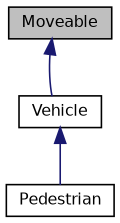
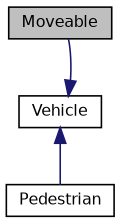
edge "Vehicle" -> "Moveable": reversed
